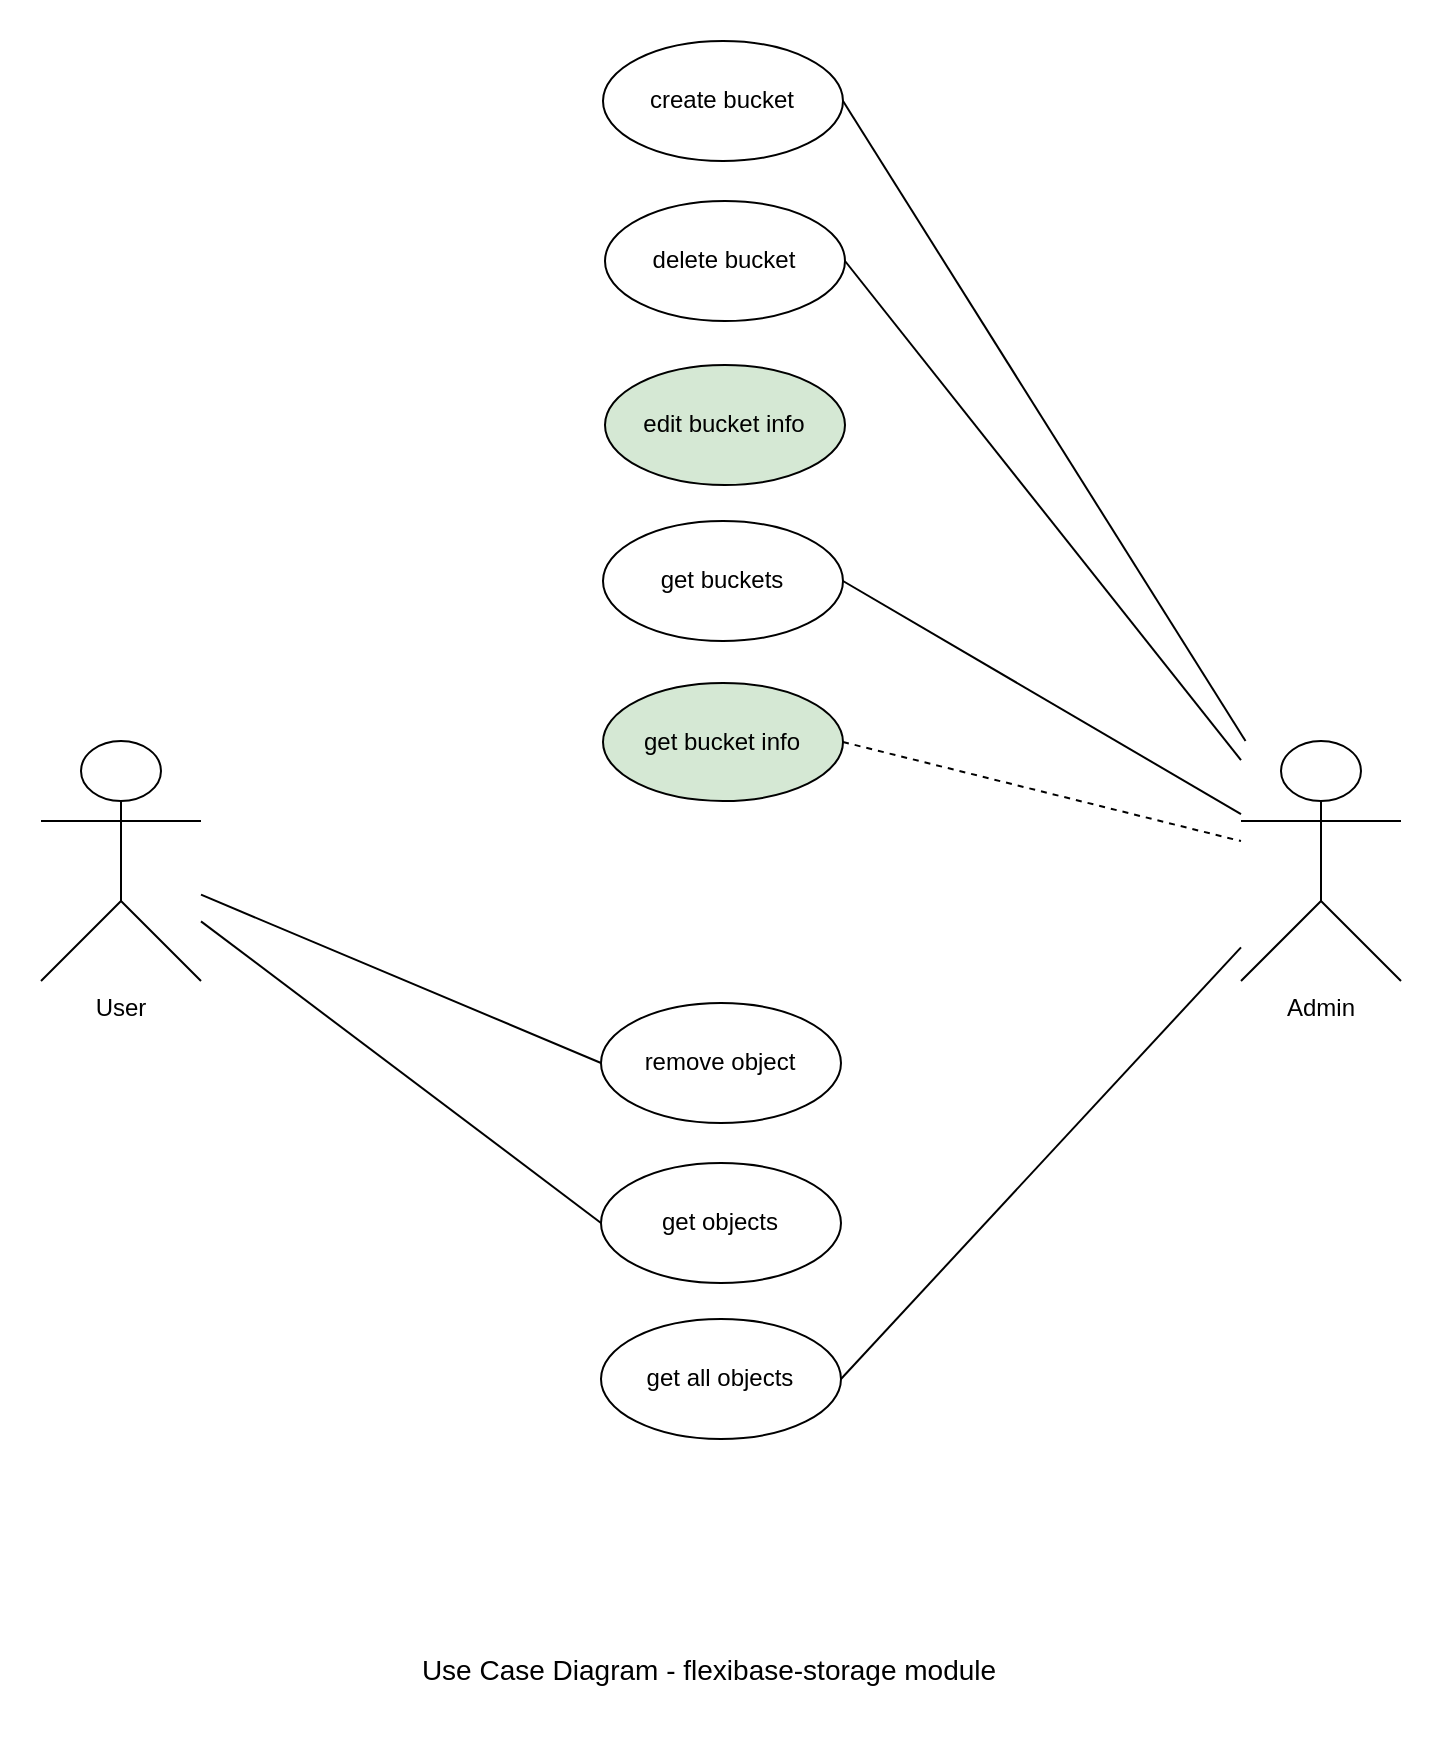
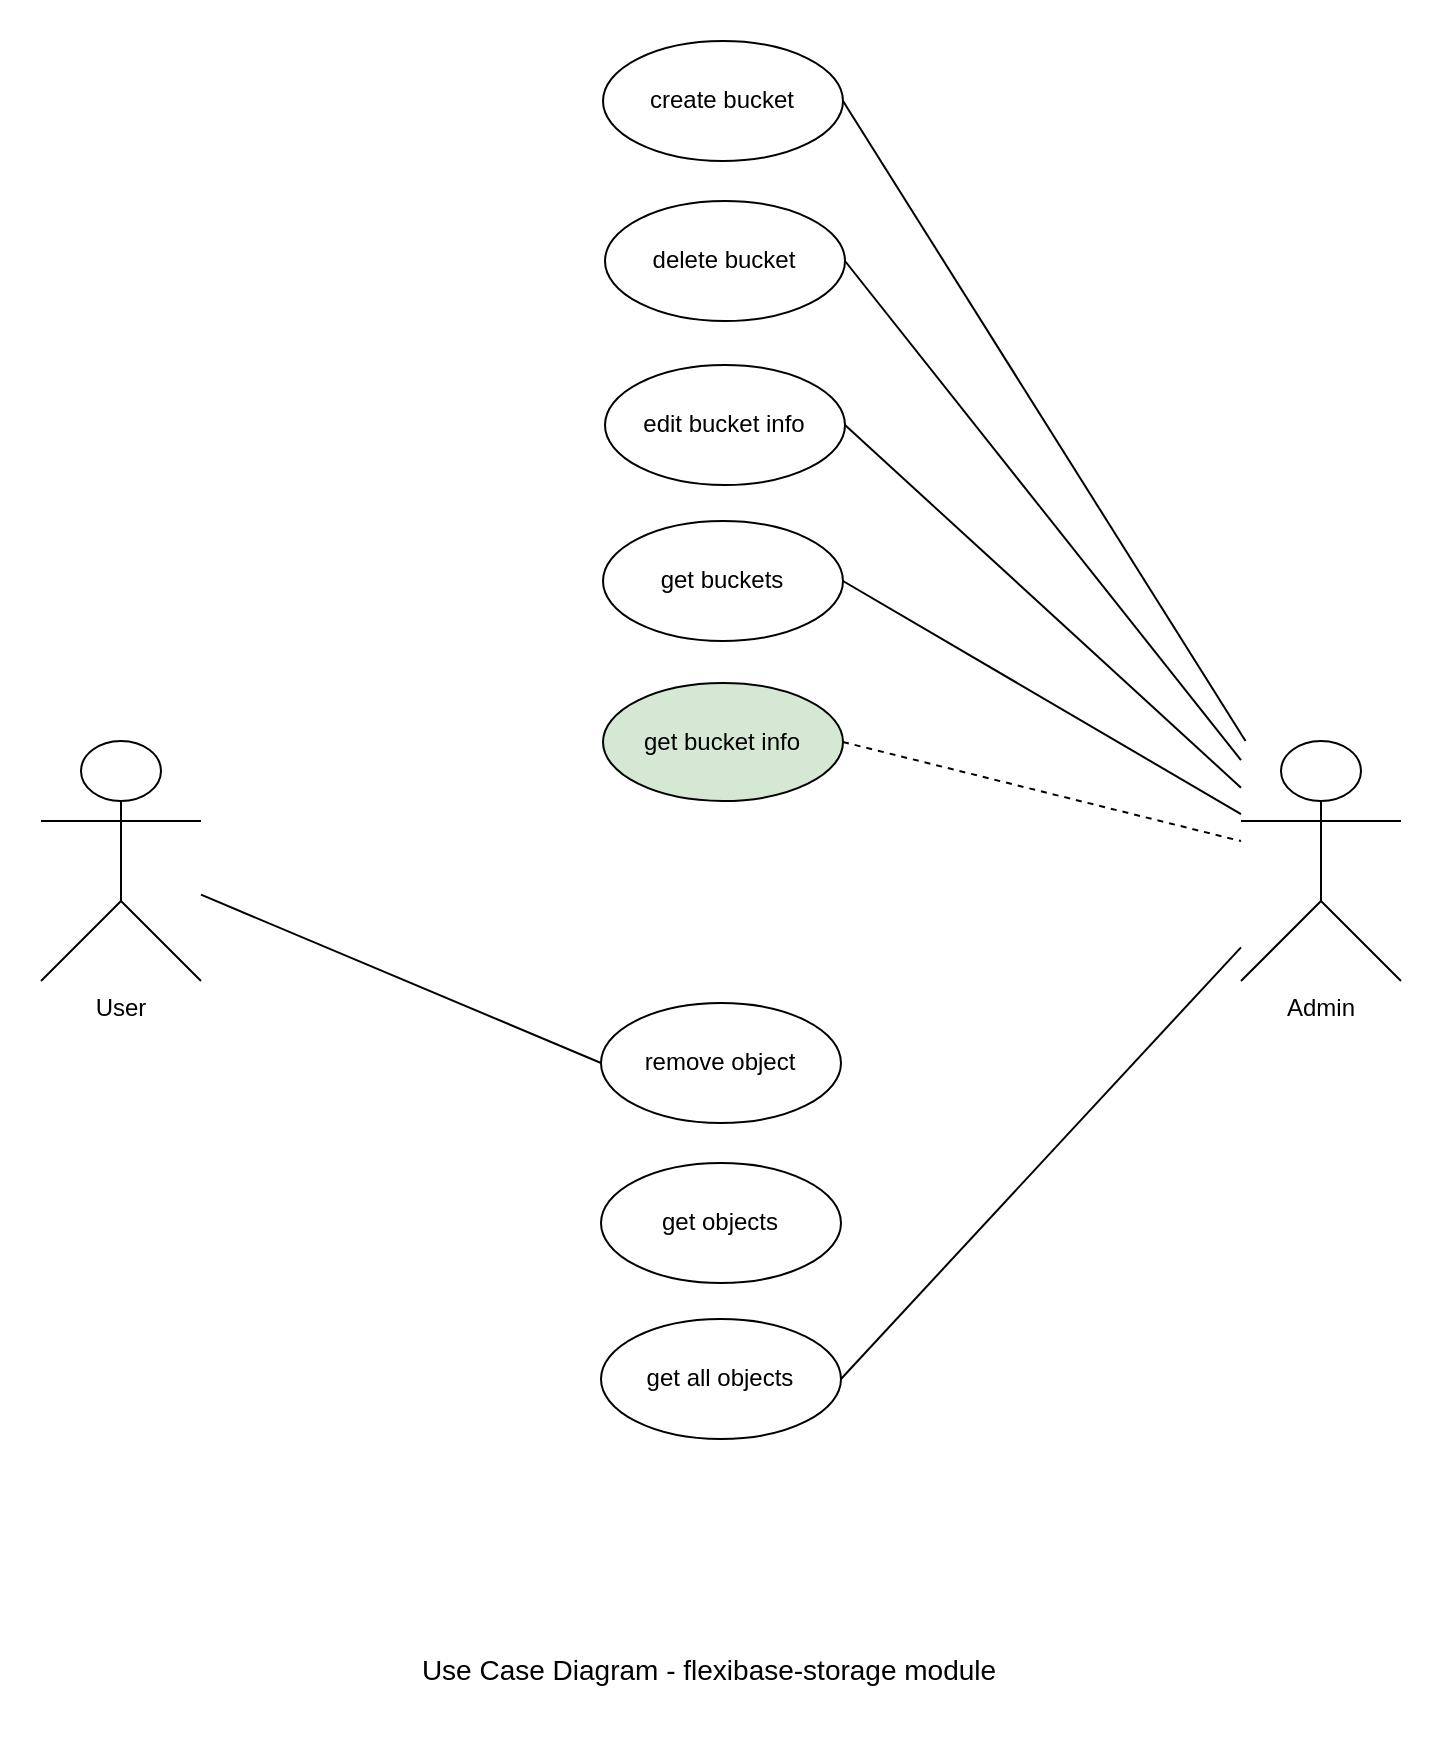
node "edit bucket info": fillcolor #d5e8d4 -> #ffffff
edge "edit bucket info" -- "Admin": added
edge "User" -- "get objects": removed
